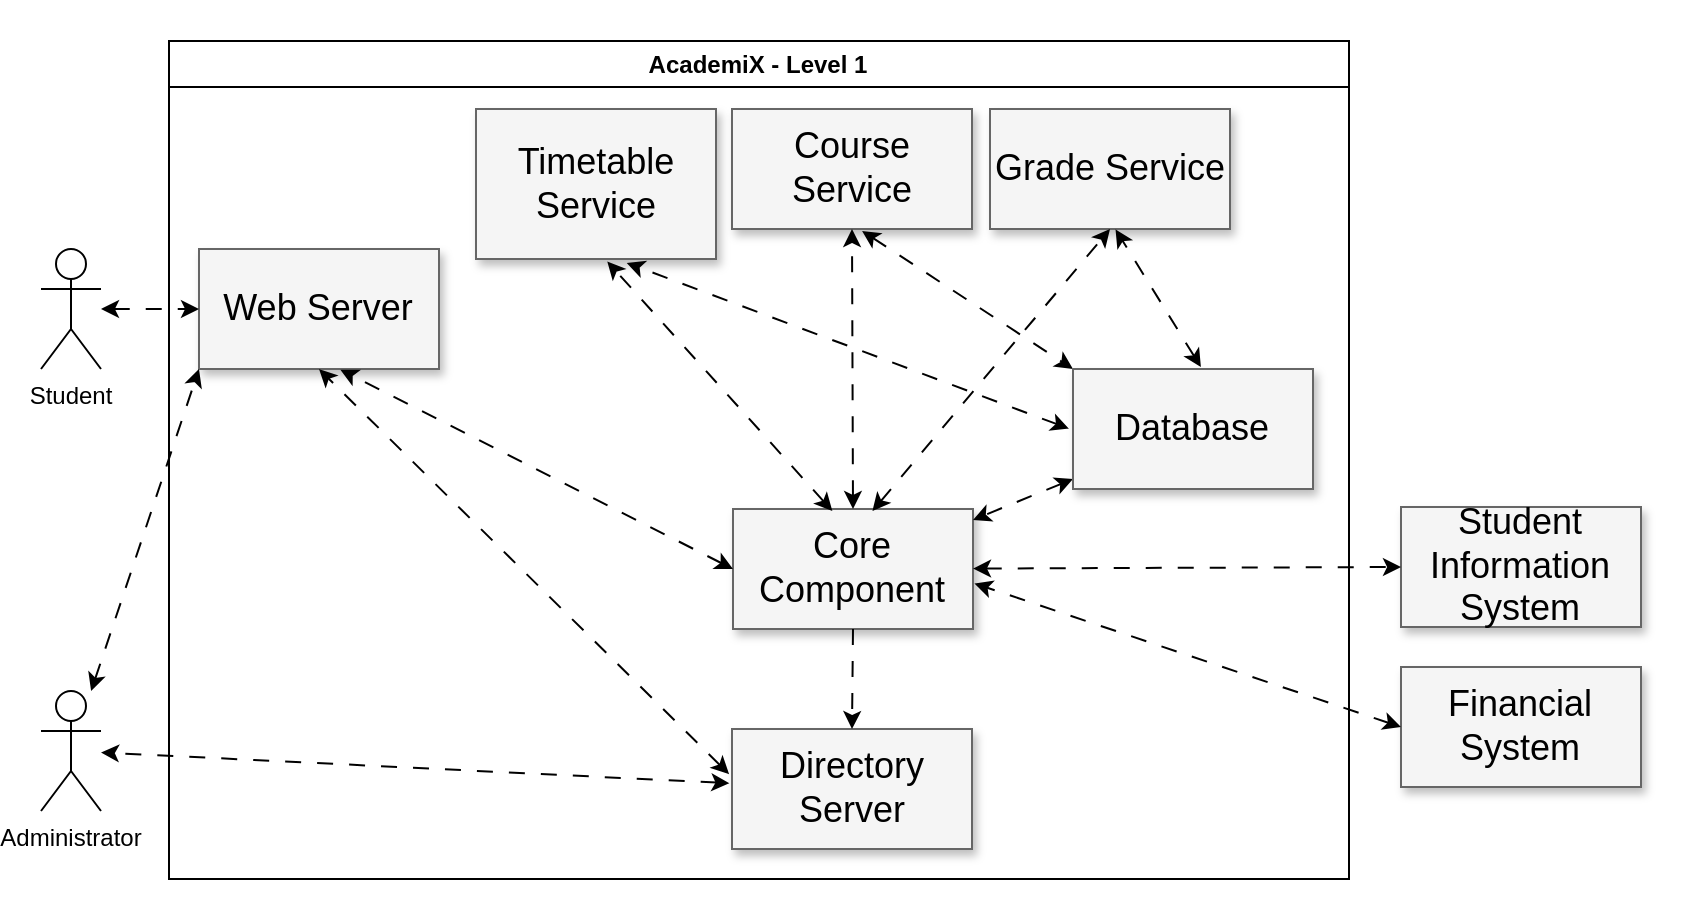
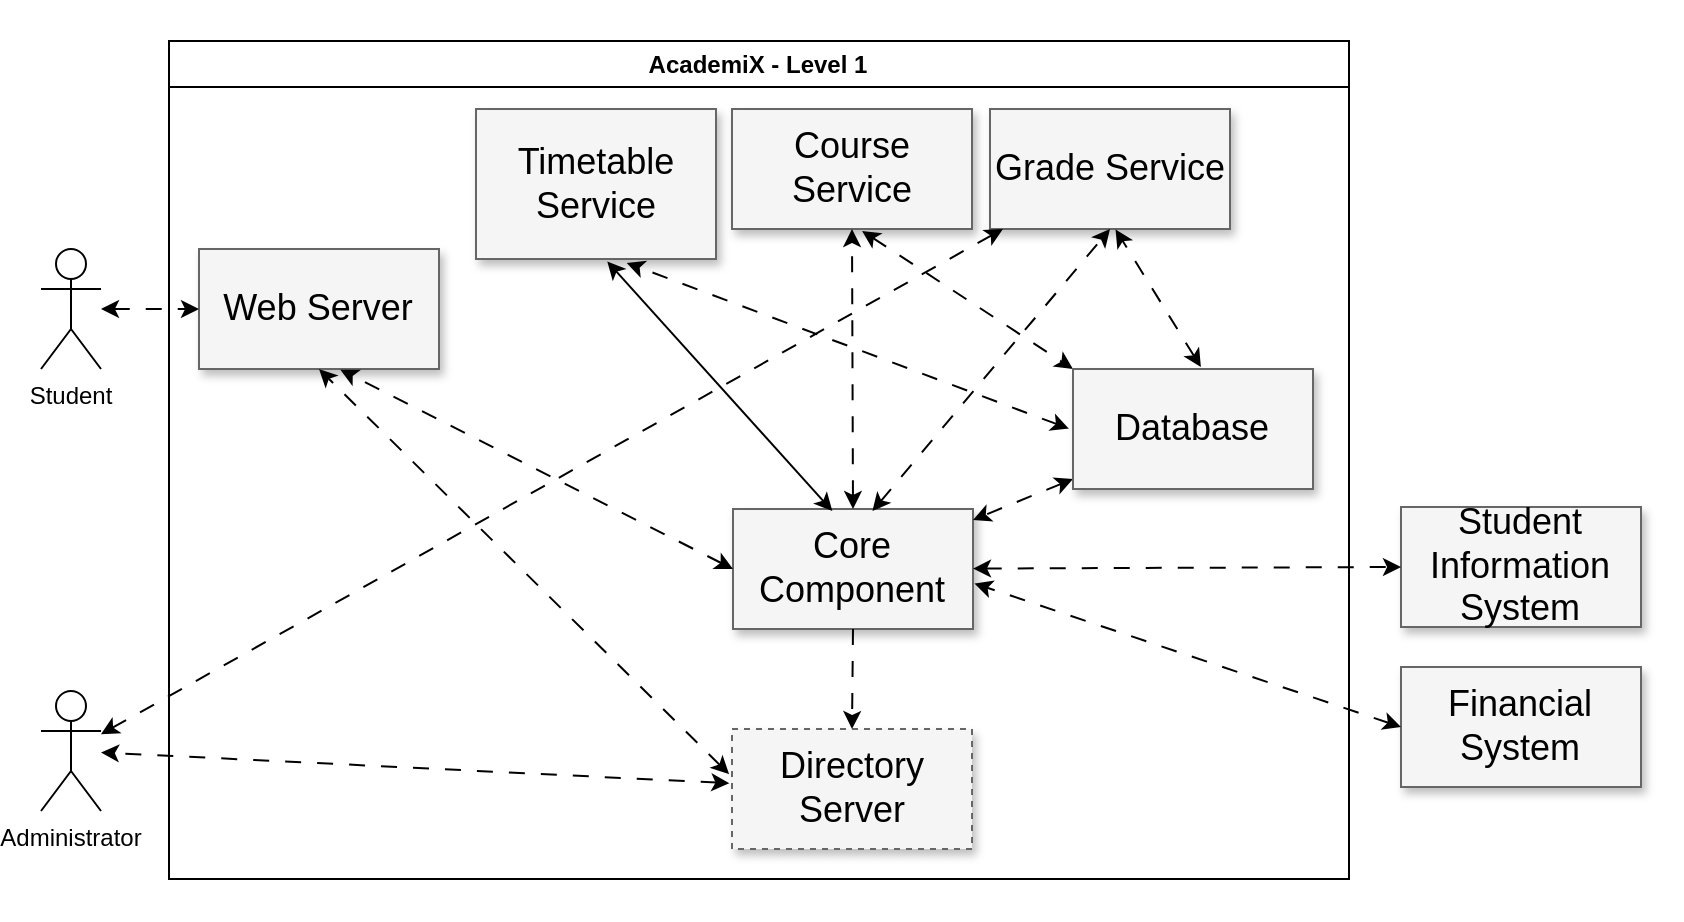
edge "Timetable Service" -- "Core Component": style dashed -> solid
edge "Web Server" -- "Administrator": now "Grade Service" -- "Administrator"
node "Directory Server": style solid -> dashed
